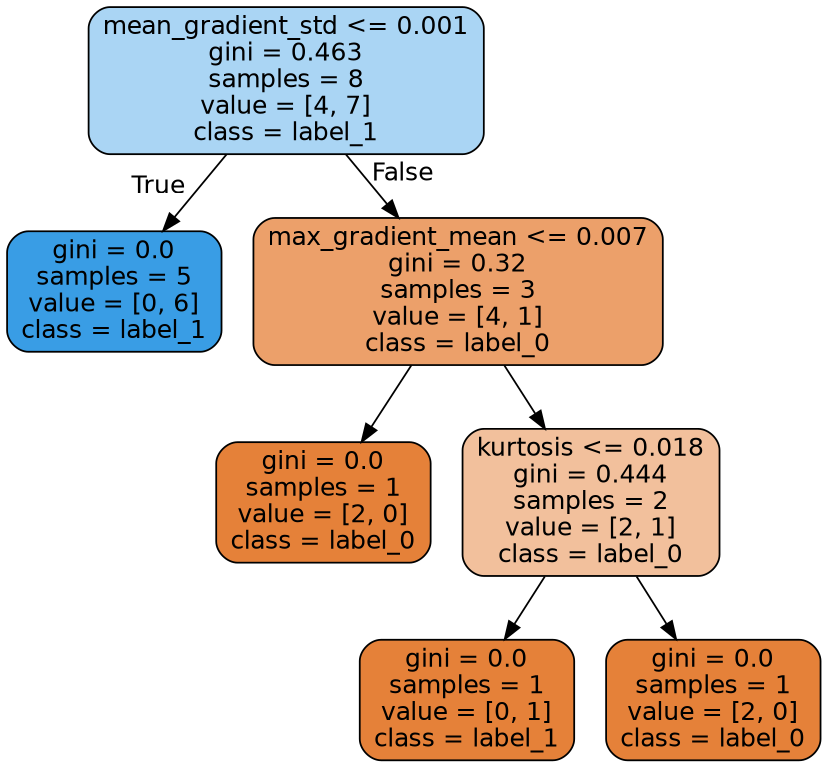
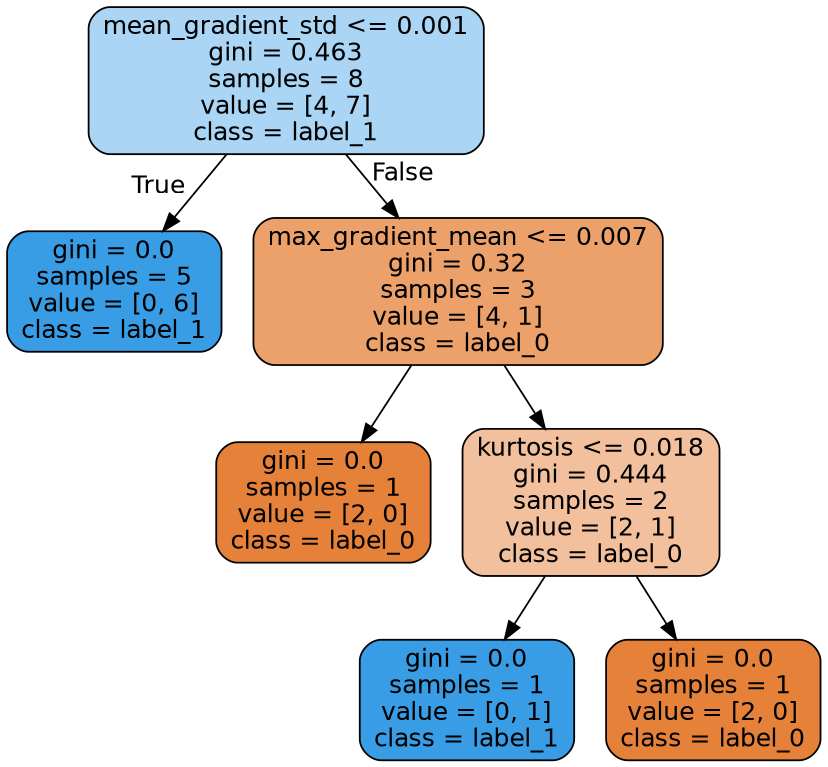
node "gini = 0.0 samples = 1 value = [0, 1] class = label_1": fillcolor #e58139 -> #399de5
